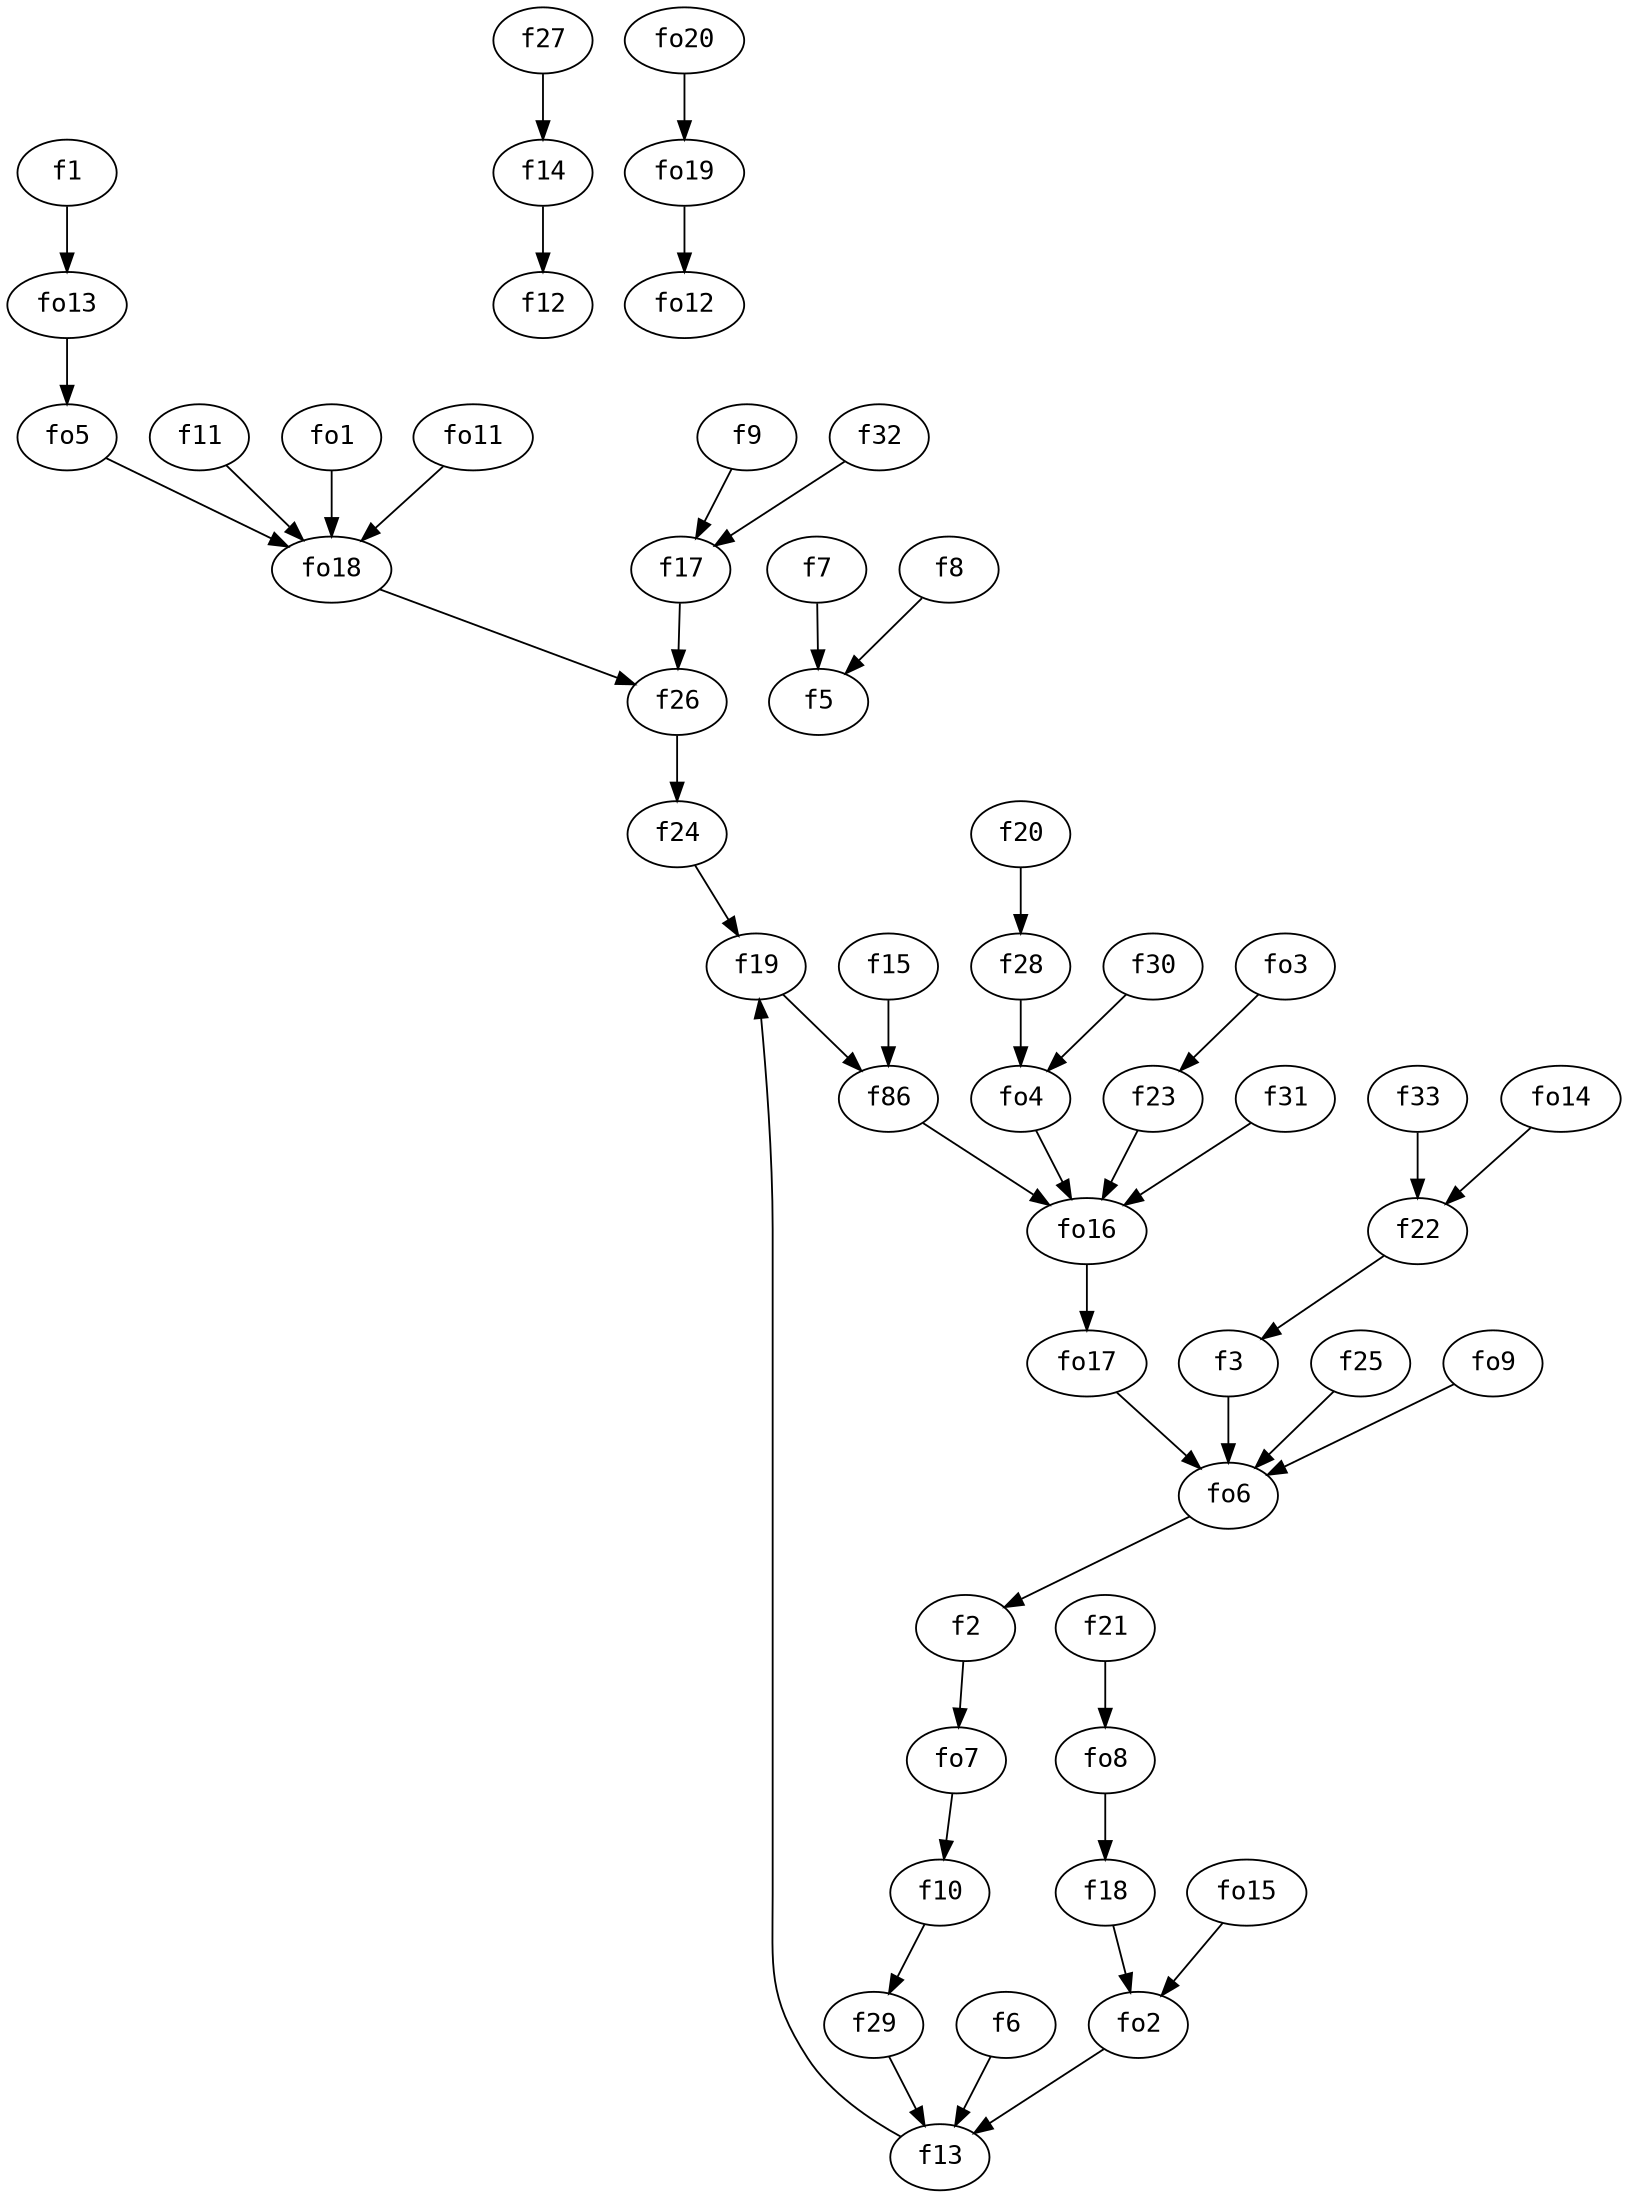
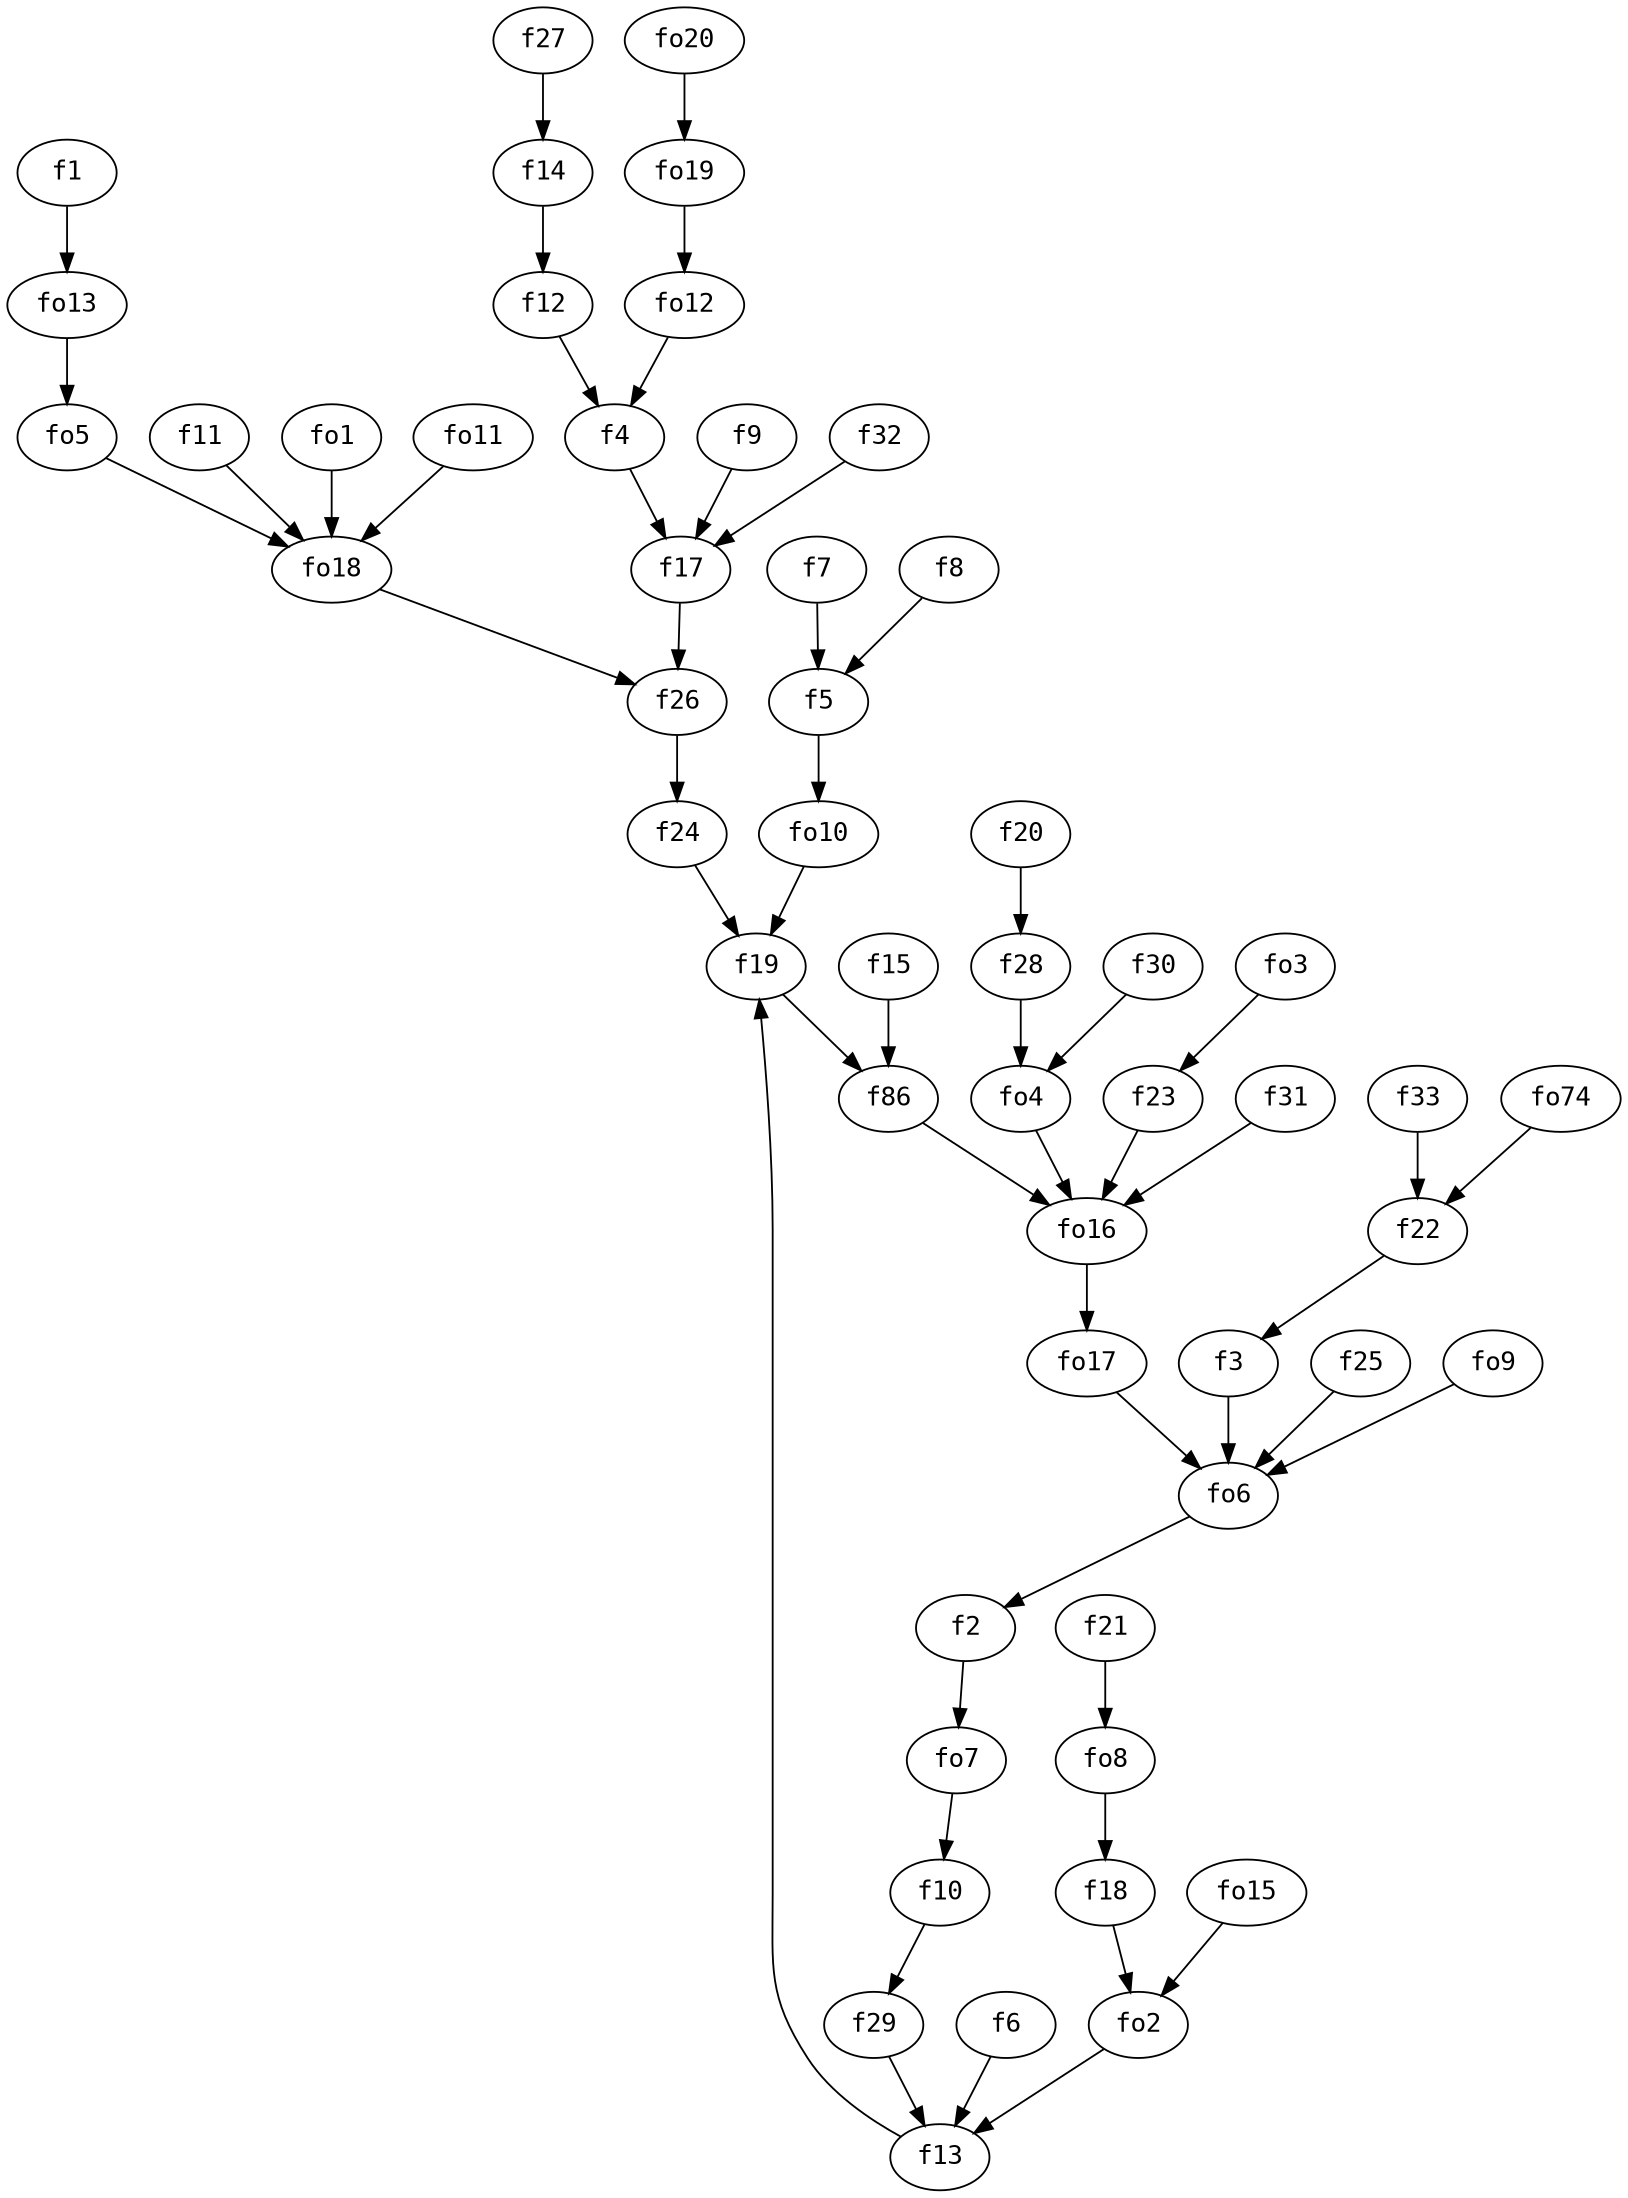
node "f4": added
node "fo10": added
node "fo14": label "fo14" -> "fo74"
